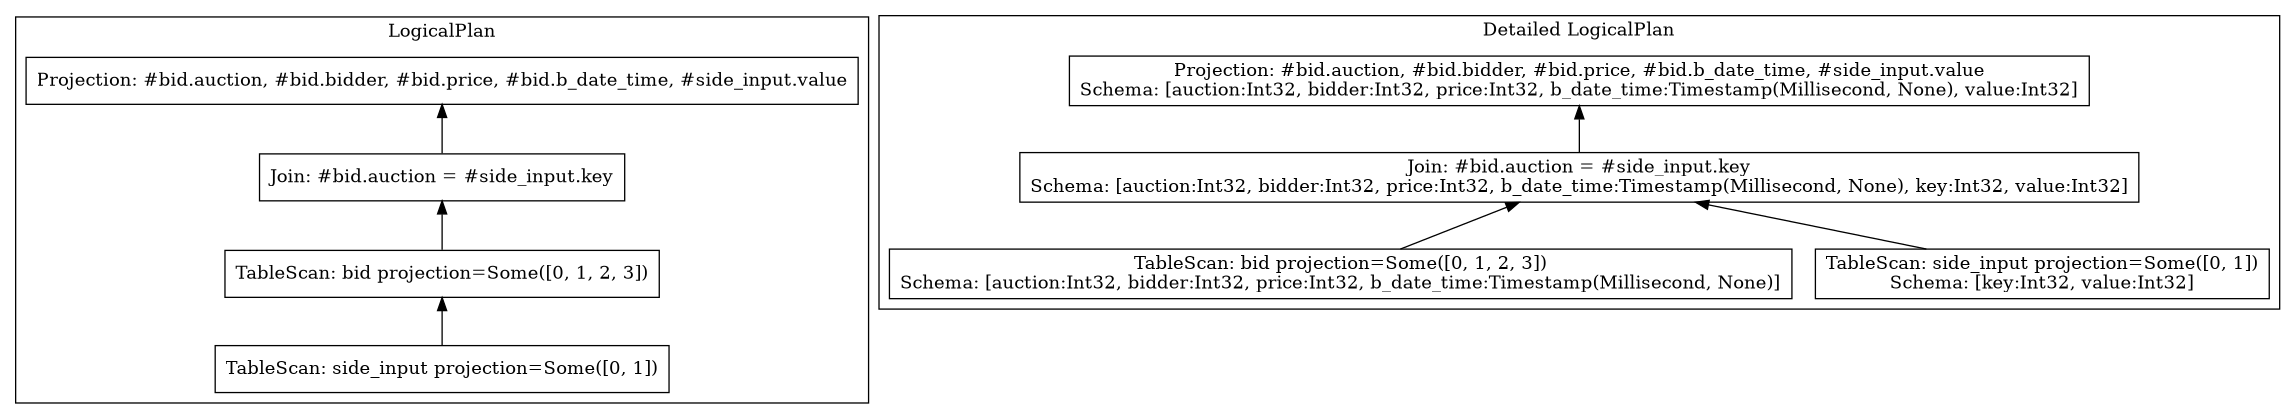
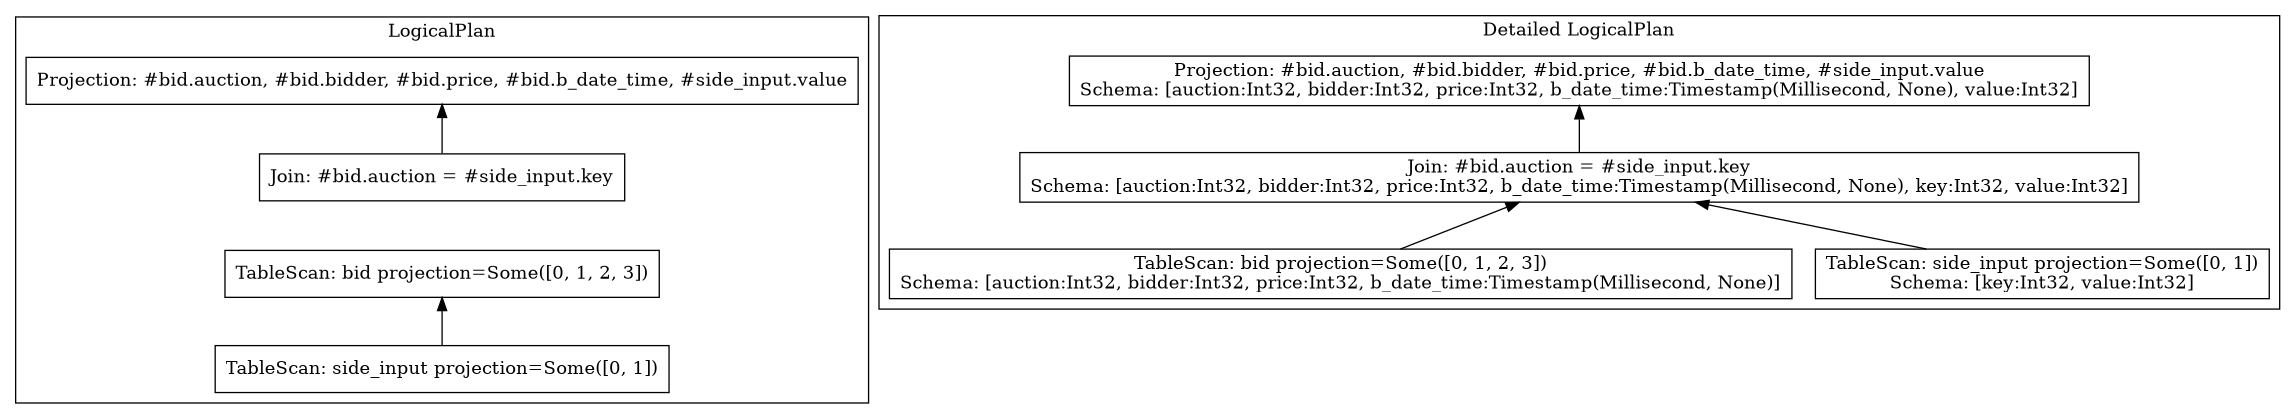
edge "TableScan: bid projection=Some([0, 1, 2, 3])" -> "Join: #bid.auction = #side_input.key": removed
